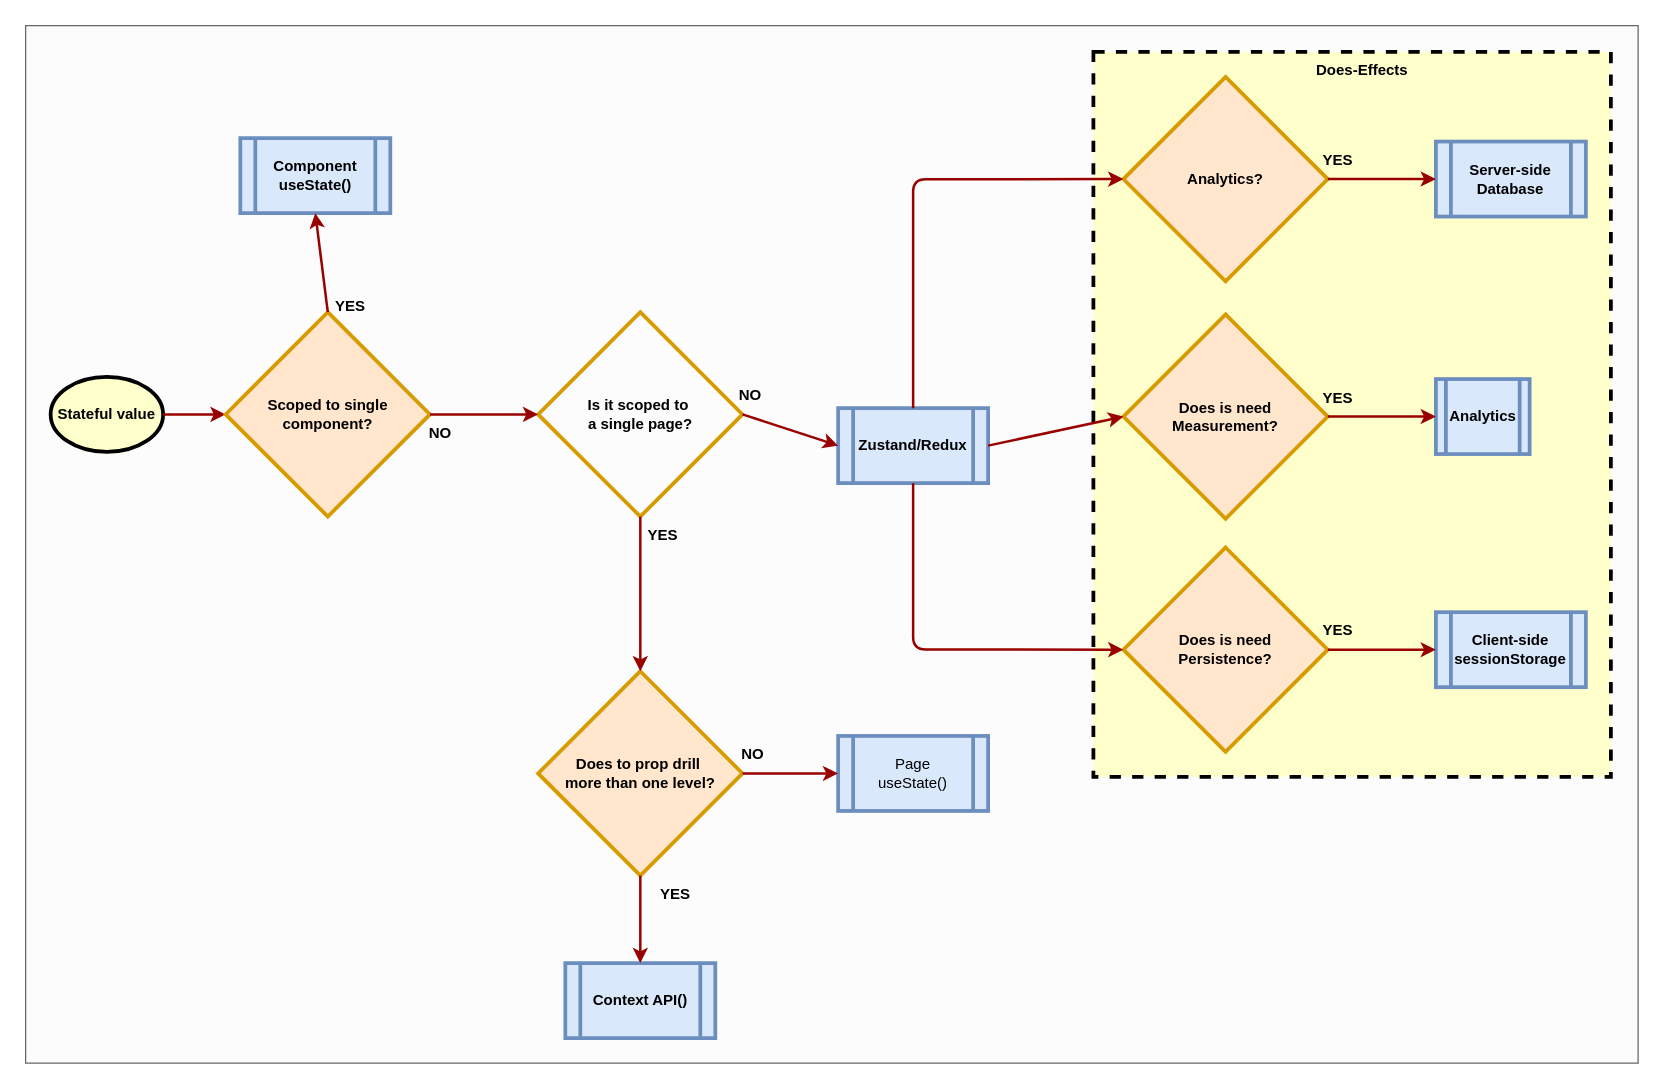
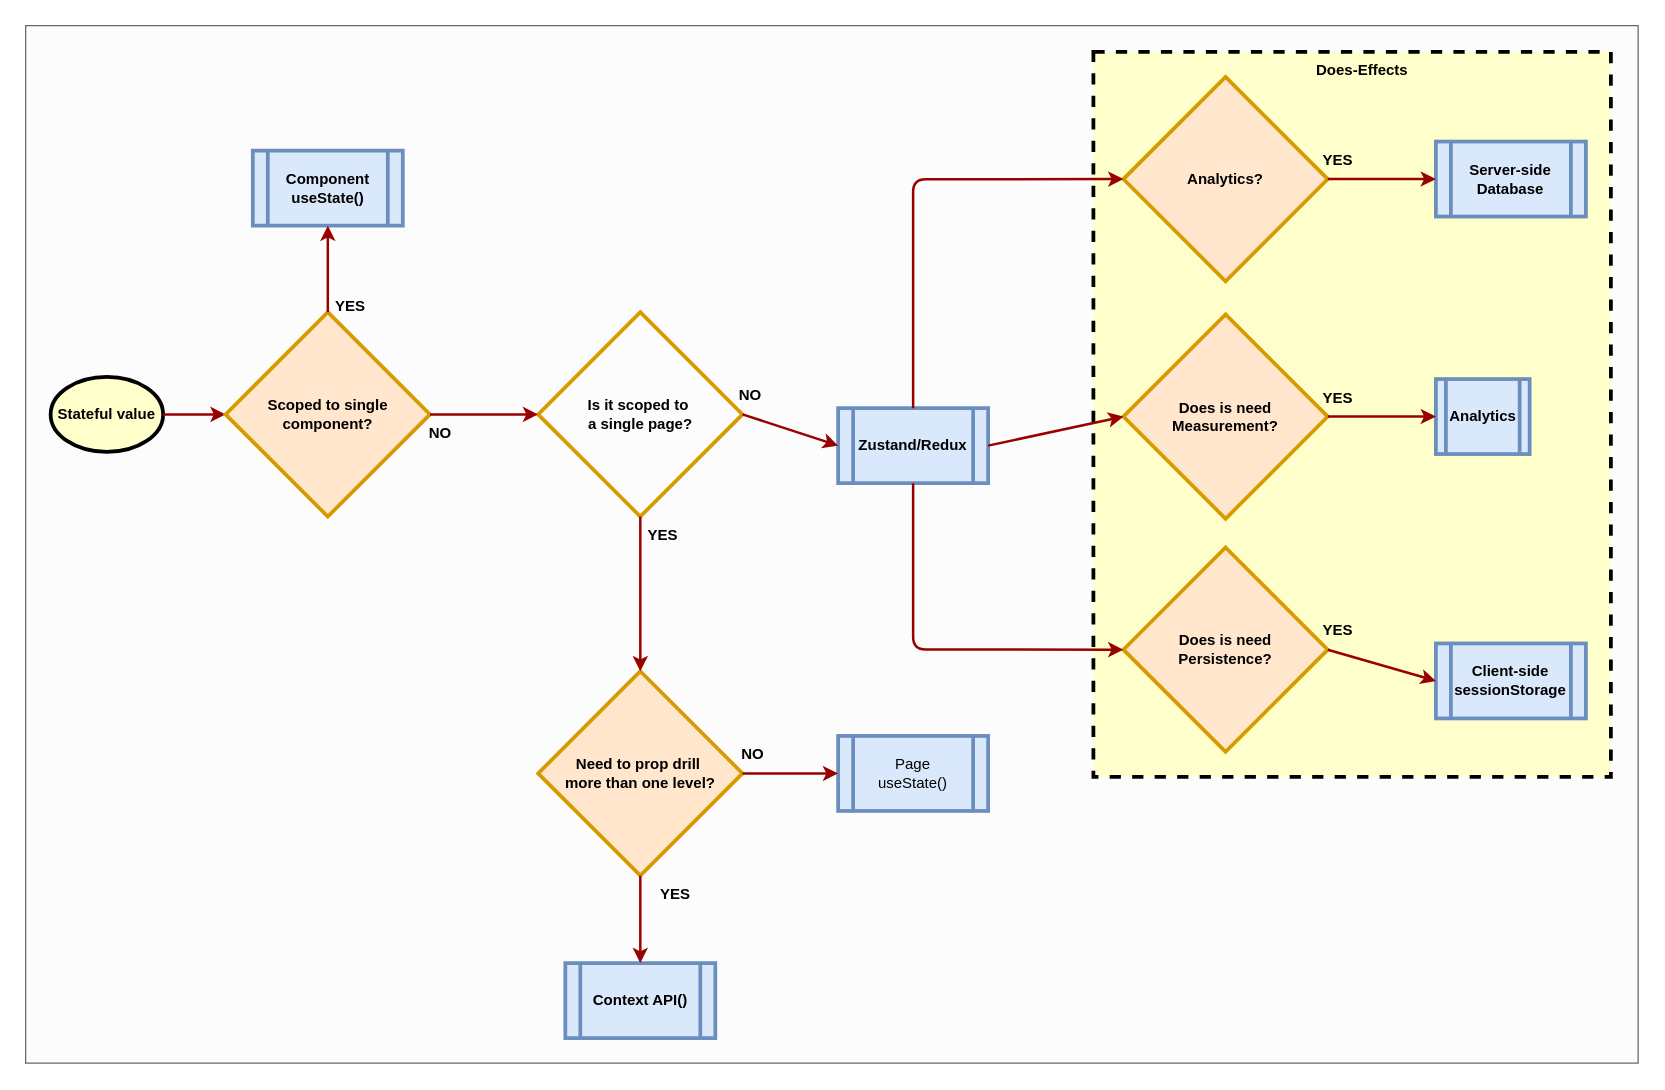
node "Component useState()": moved (315, 176) -> (328, 188)
node "Client-side sessionStorage": moved (1511, 650) -> (1511, 681)
node "Does to prop drill more than one level?": label "Does to prop drill more than one level?" -> "Need to prop drill more than one level?"
